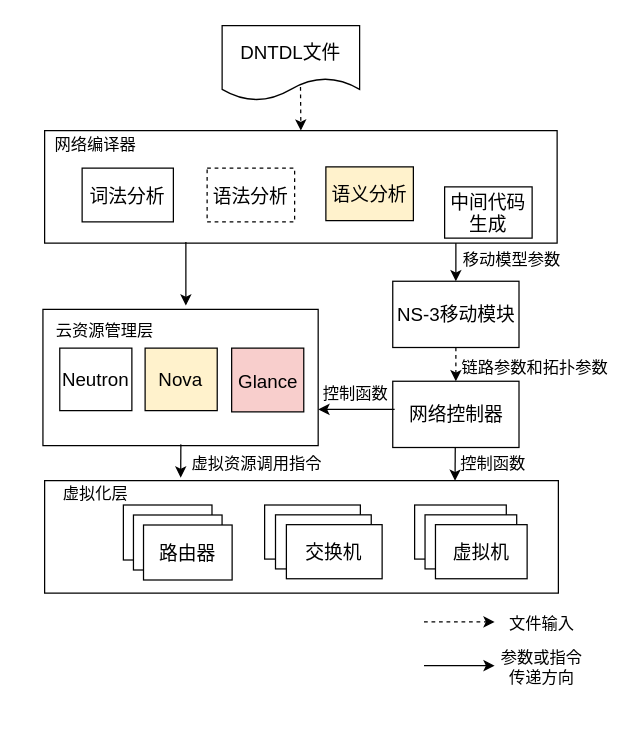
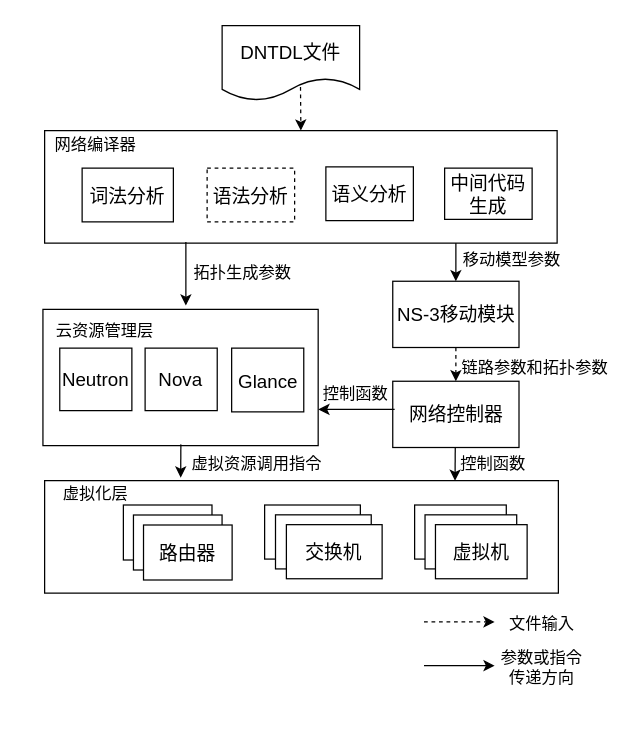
node "语义分析": fillcolor #fff2cc -> #ffffff
node "中间代码生成": moved (488, 213) -> (488, 194)
node "拓扑生成参数": added
node "Nova": fillcolor #fff2cc -> #ffffff
node "Glance": fillcolor #f8cecc -> #ffffff
